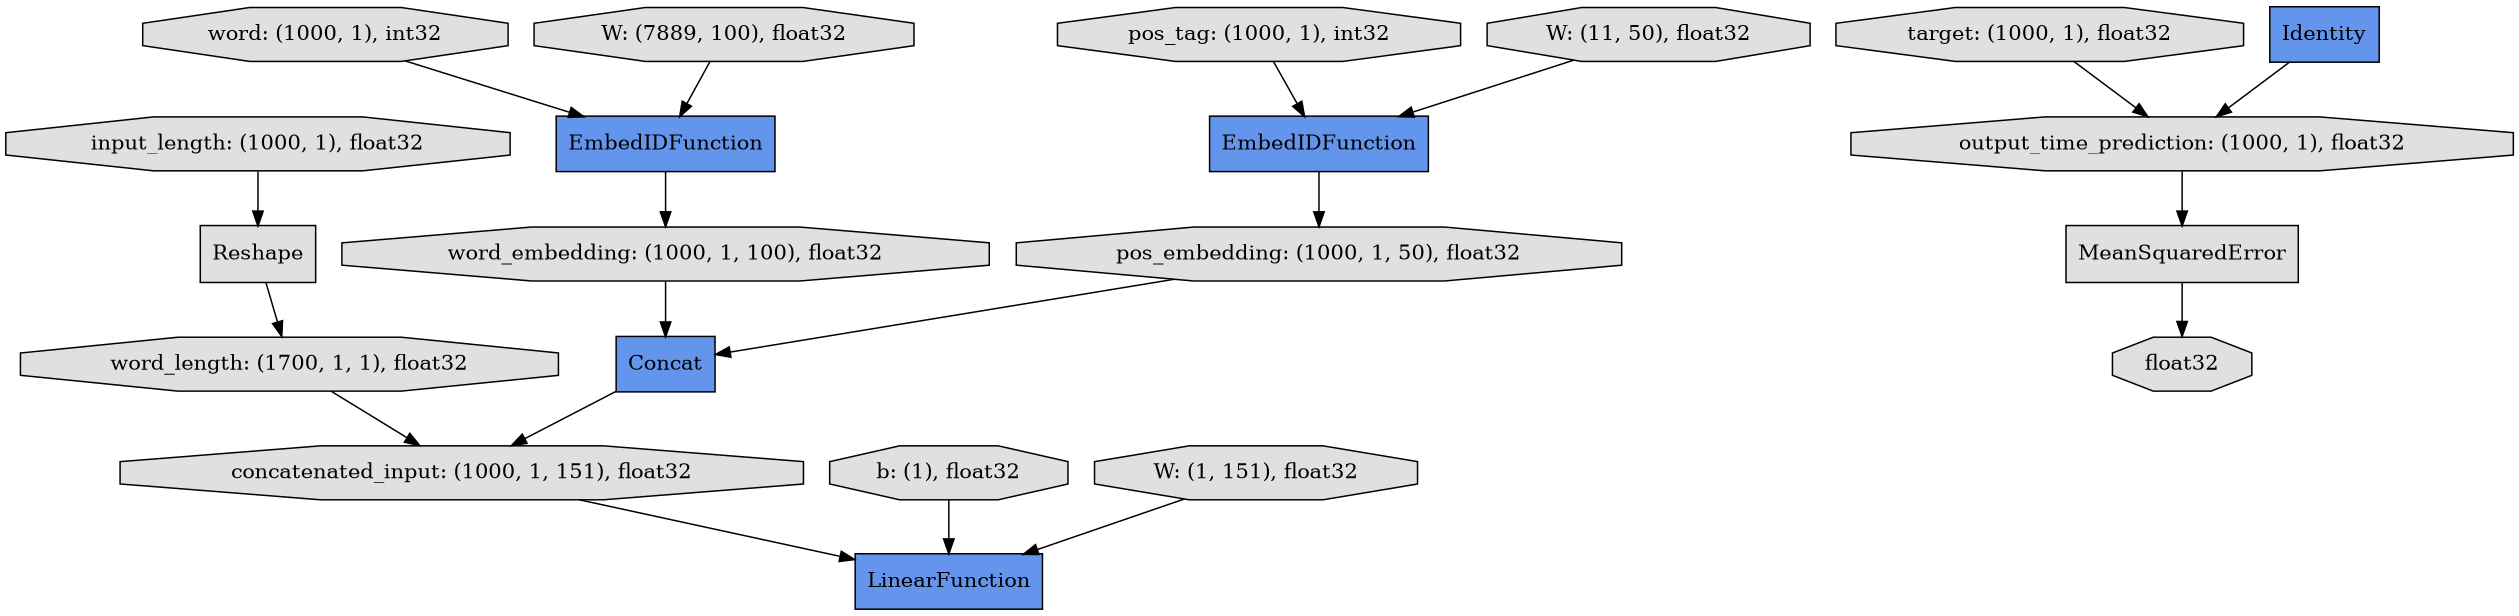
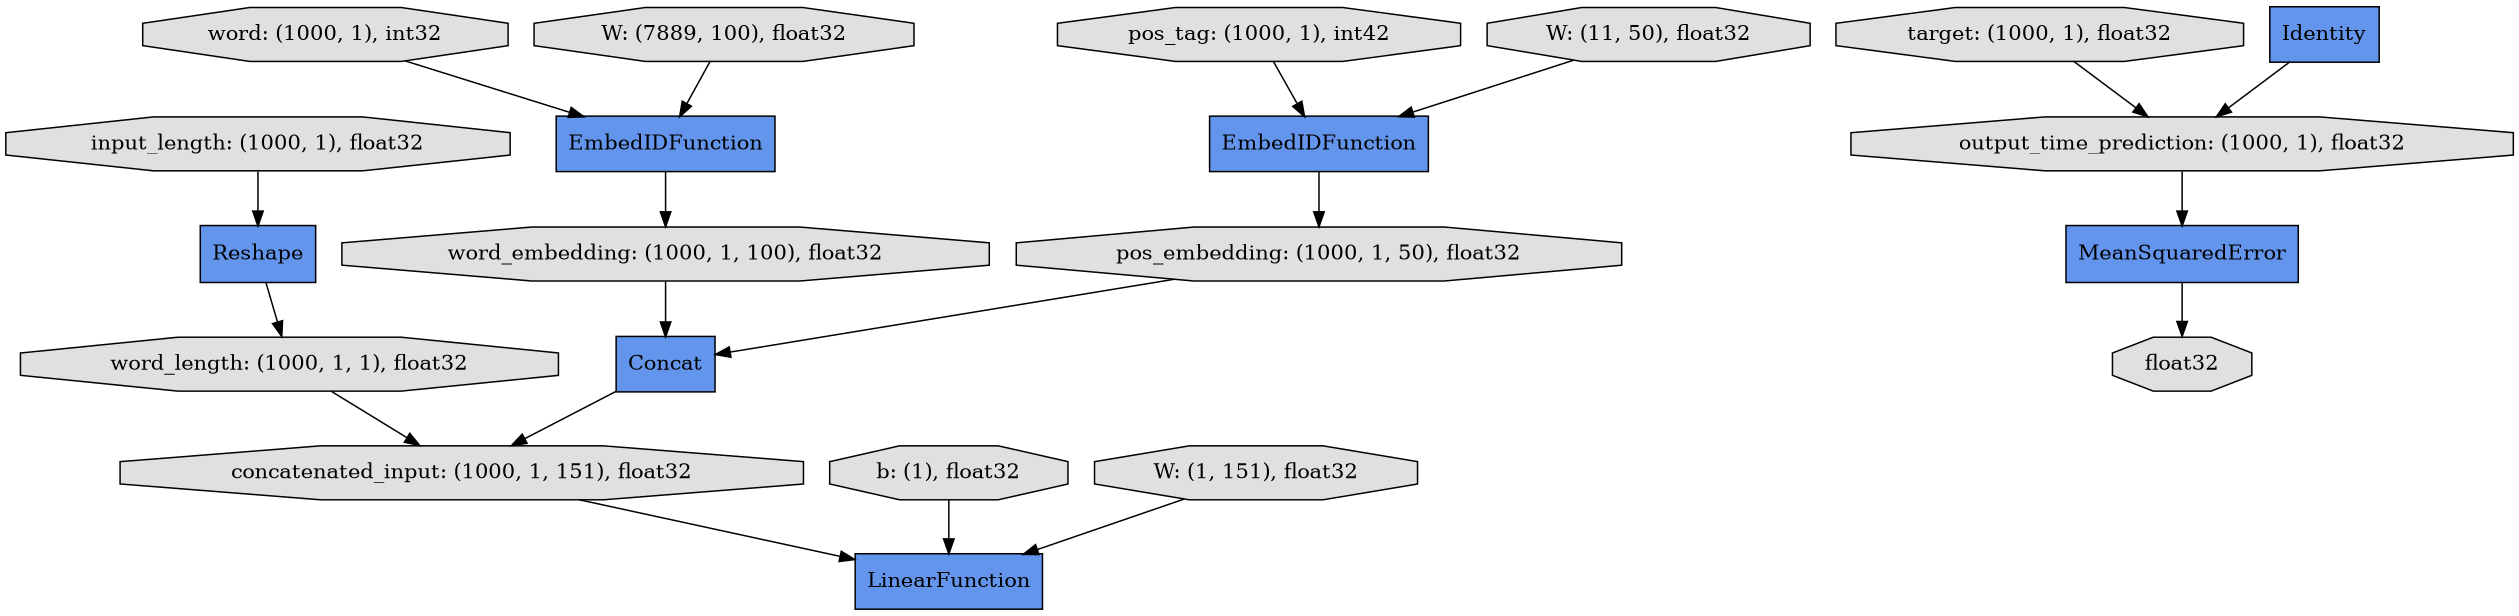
node "pos_tag: (1000, 1), int32": label "pos_tag: (1000, 1), int32" -> "pos_tag: (1000, 1), int42"
node "Reshape": fillcolor #e0e0e0 -> #6495ed
node "MeanSquaredError": fillcolor #e0e0e0 -> #6495ed
node "word_length: (1700, 1, 1), float32": label "word_length: (1700, 1, 1), float32" -> "word_length: (1000, 1, 1), float32"
